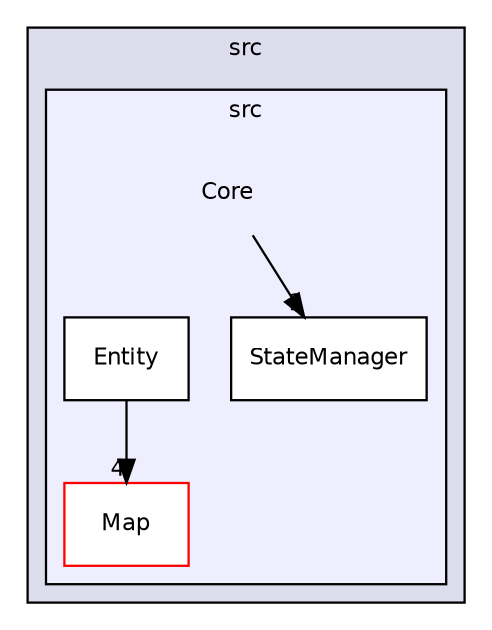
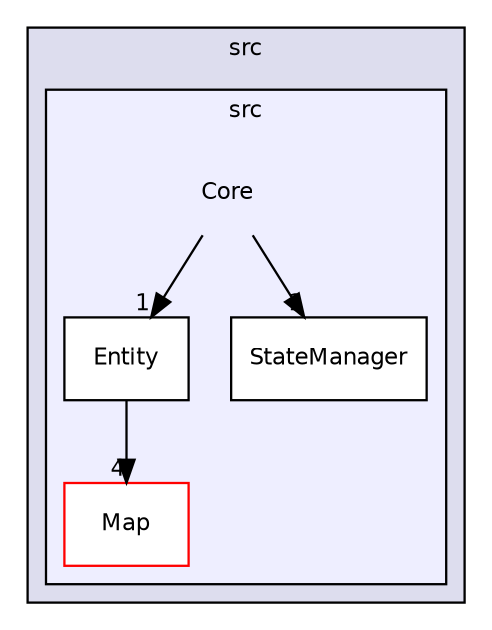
edge "Core" -> "Entity": added
